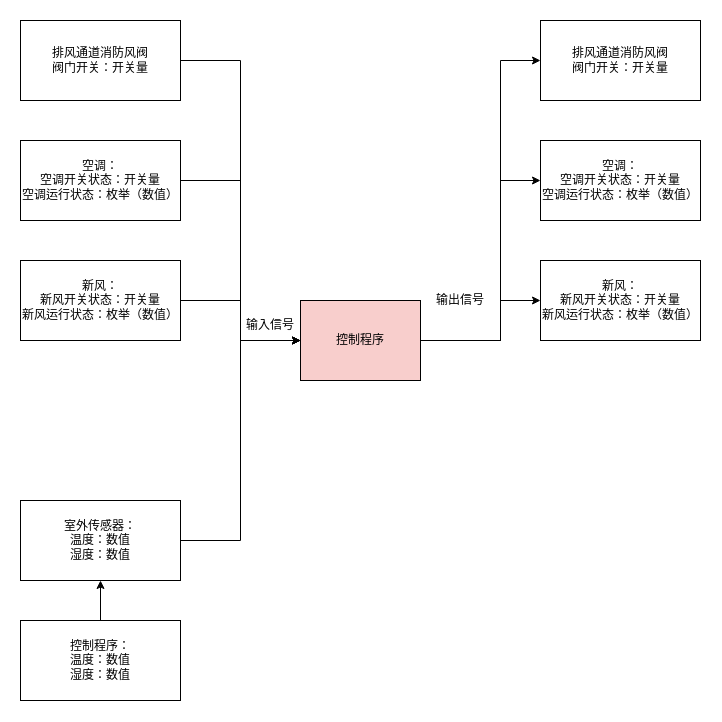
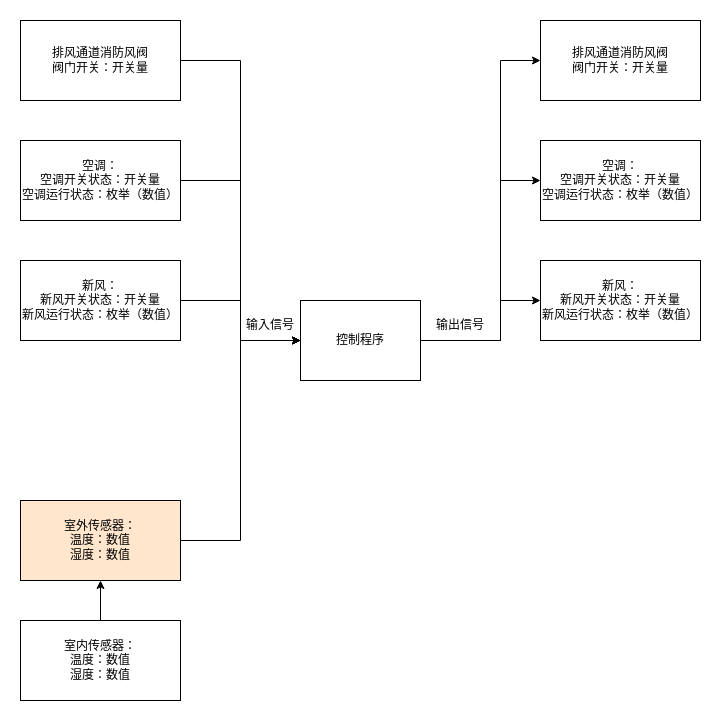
node "输出信号": moved (461, 301) -> (461, 326)
node "控制程序": fillcolor #f8cecc -> #ffffff
node "室外传感器： 温度：数值 湿度：数值": fillcolor #ffffff -> #ffe6cc
node "控制程序： 温度：数值 湿度：数值": label "控制程序： 温度：数值 湿度：数值" -> "室内传感器： 温度：数值 湿度：数值"
